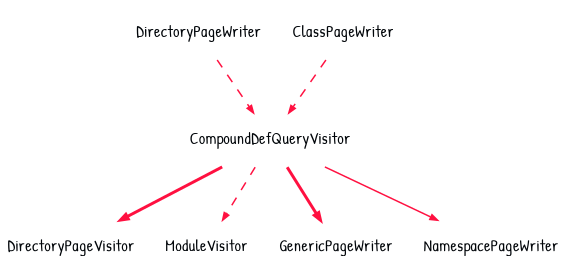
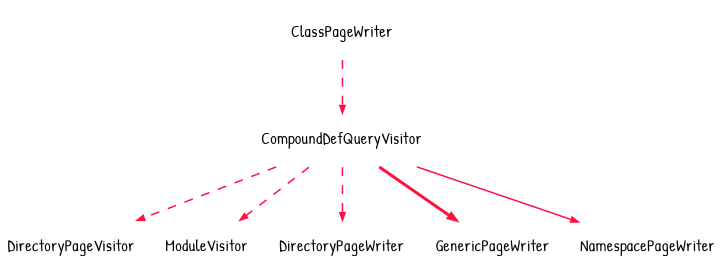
edge "DirectoryPageWriter" -> "CompoundDefQueryVisitor": reversed
edge "CompoundDefQueryVisitor" -> "DirectoryPageVisitor": style bold -> dashed
